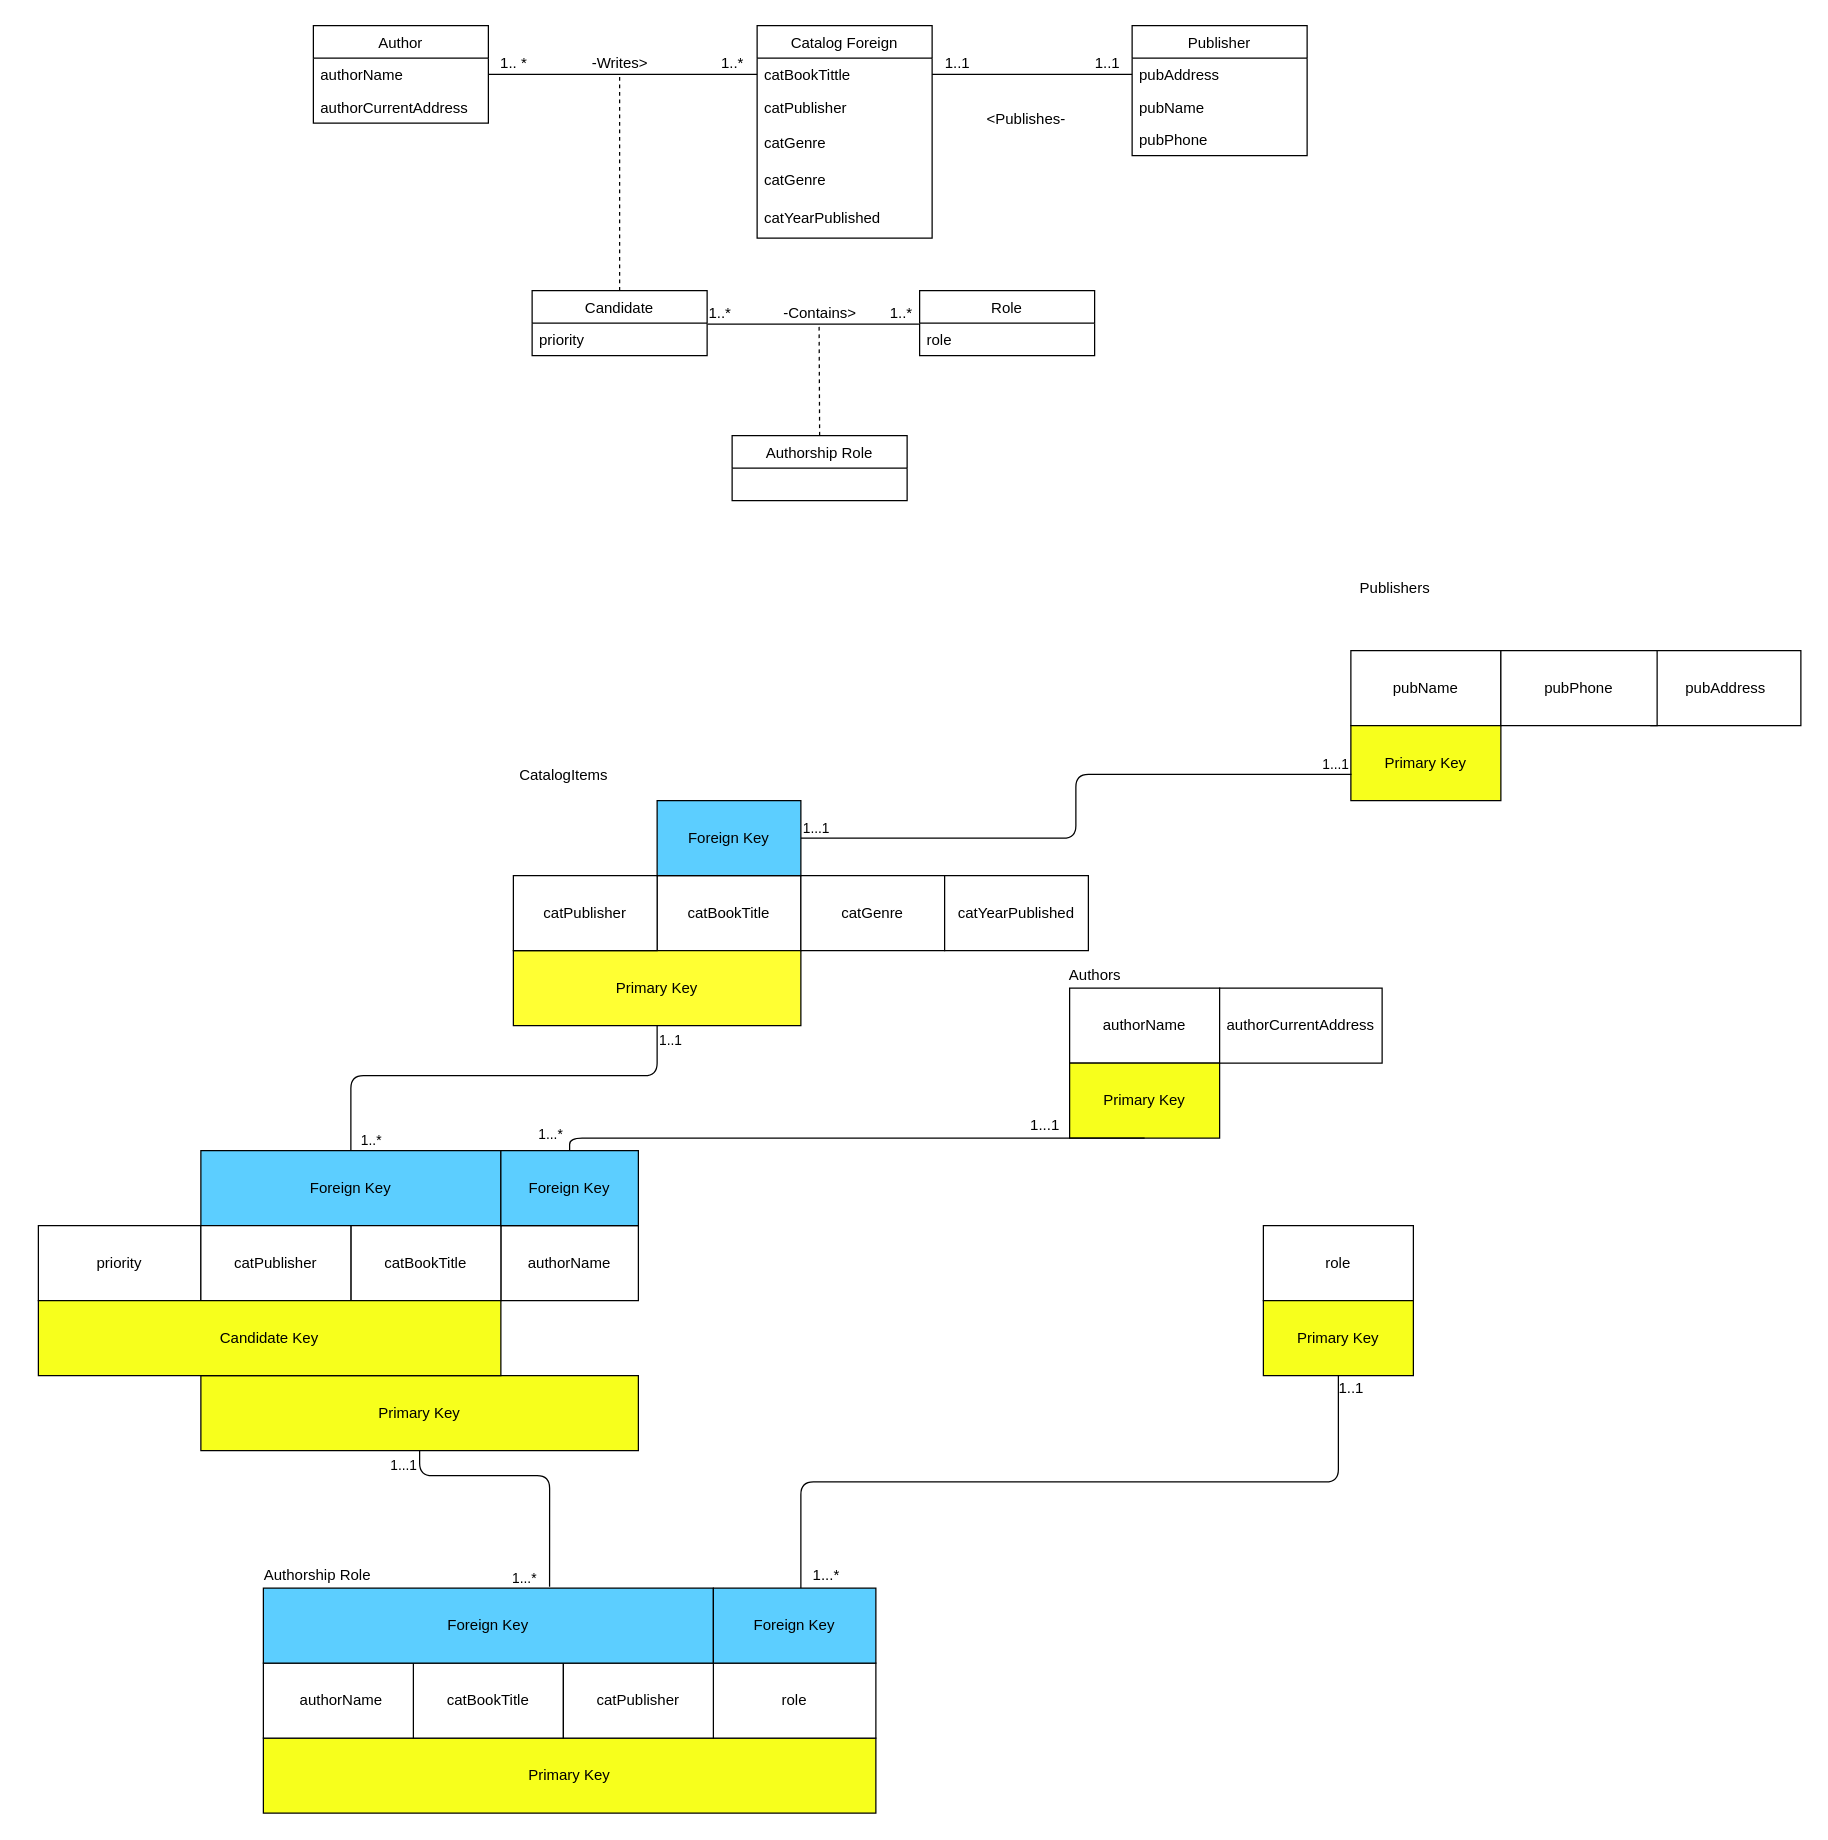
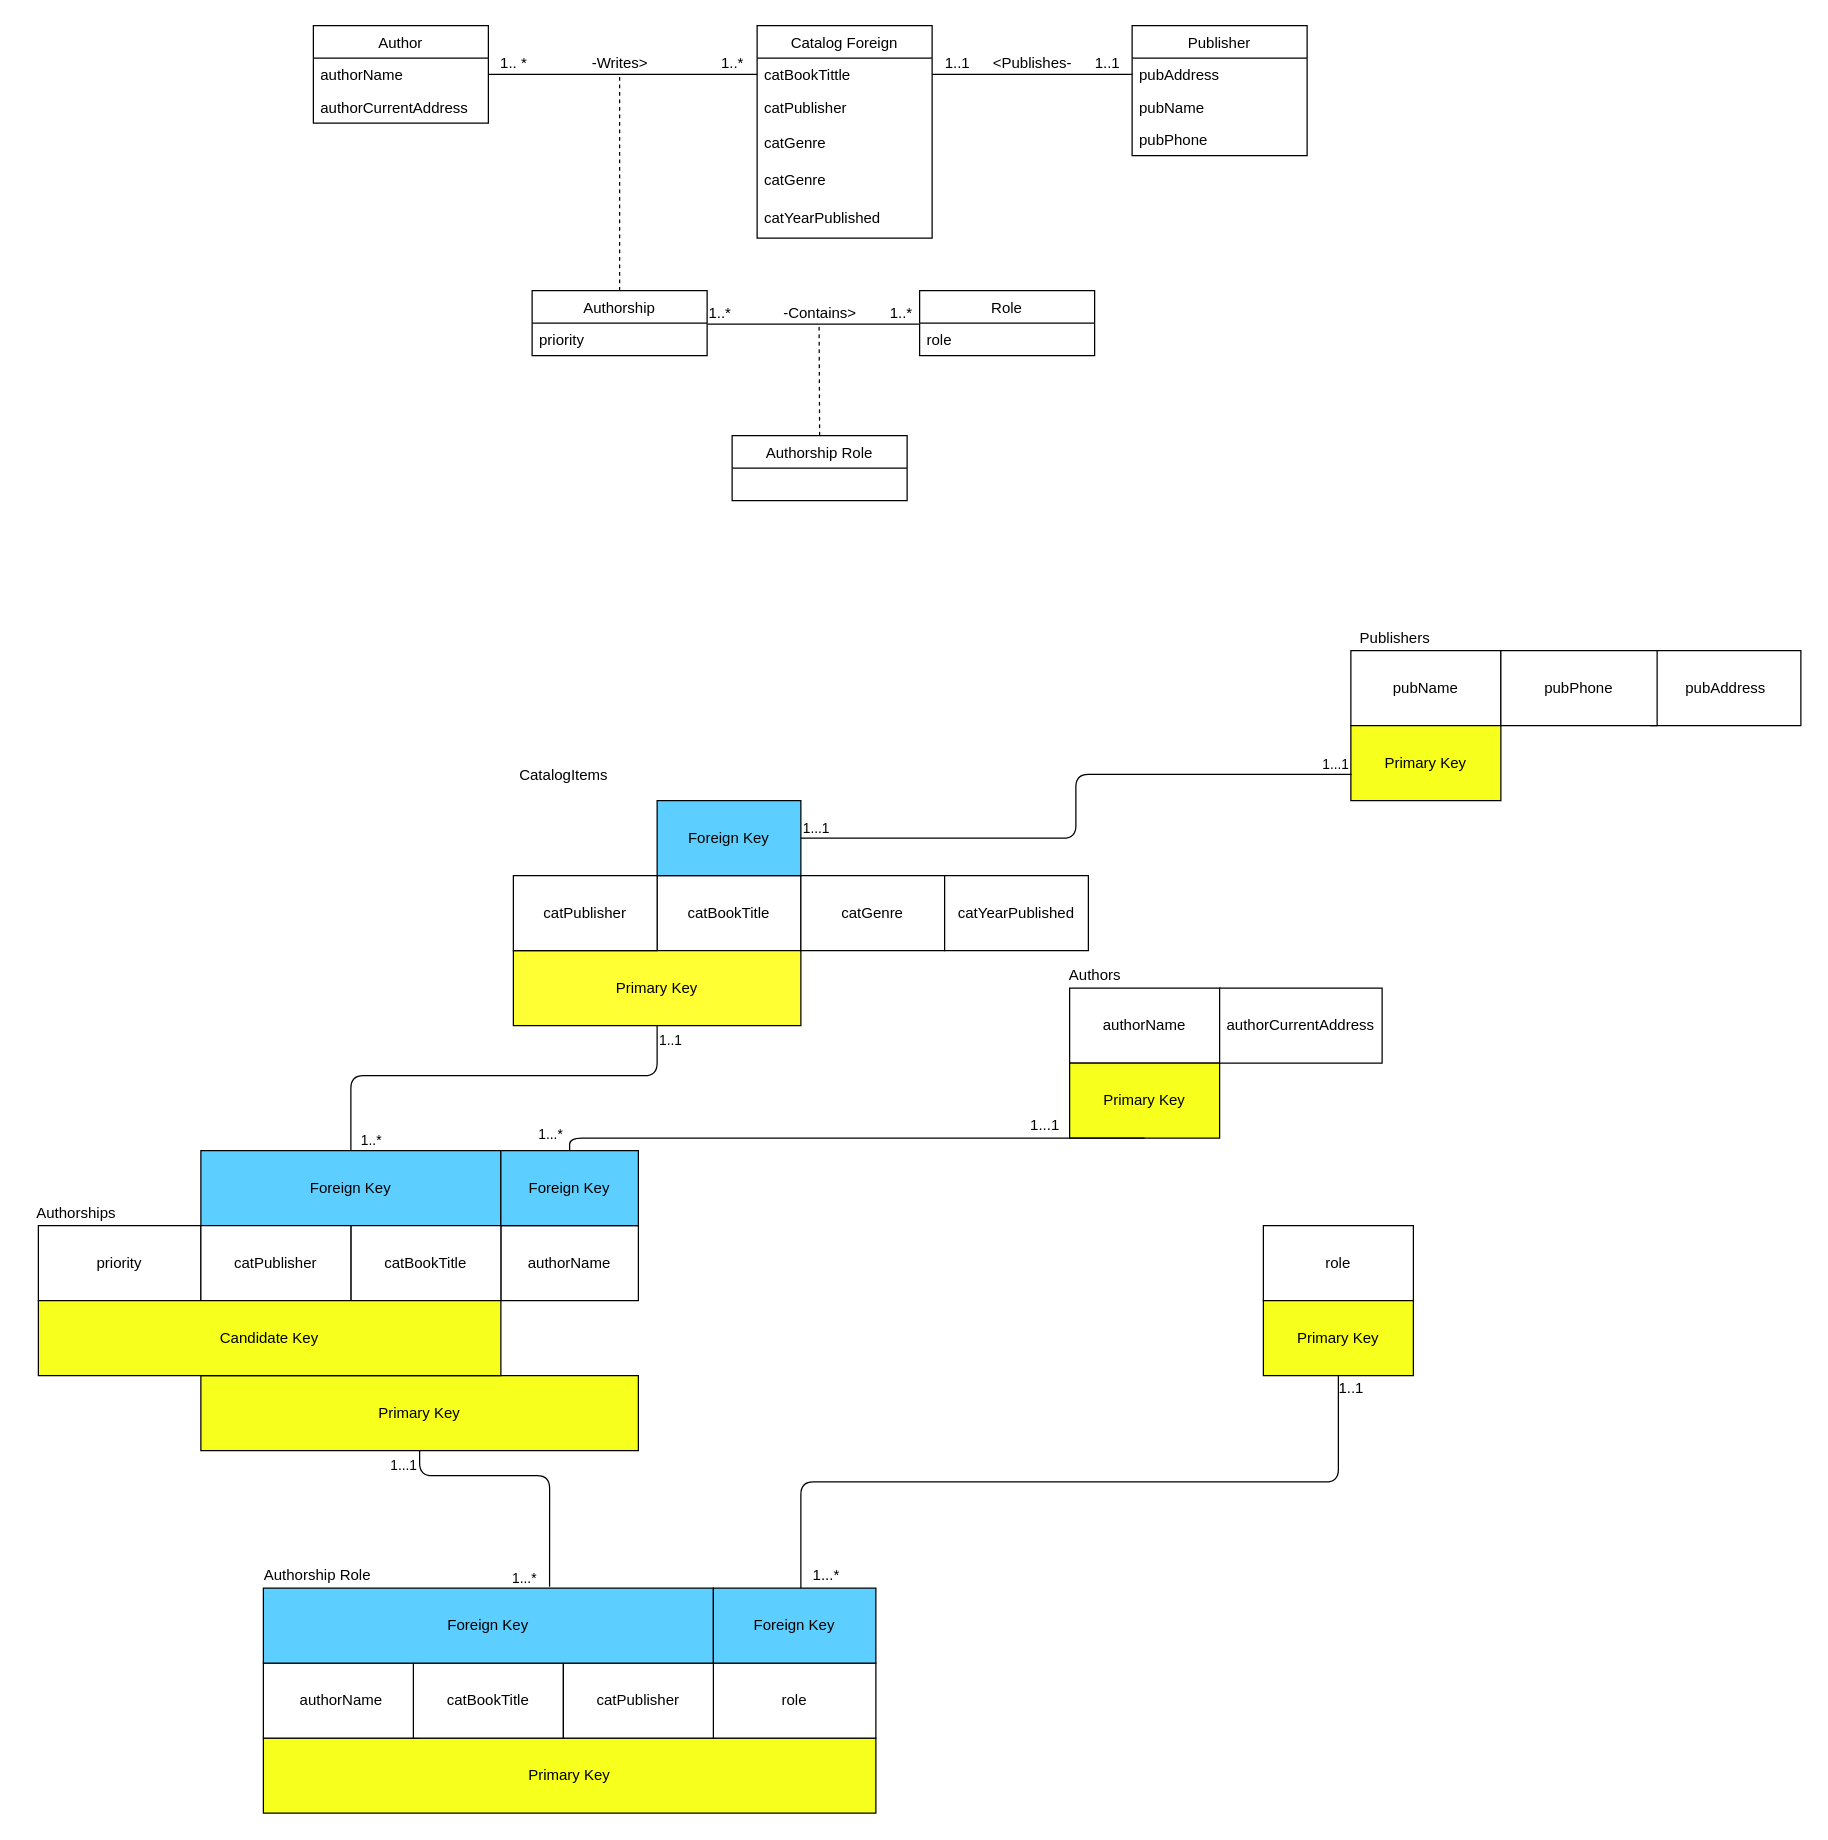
node "<Publishes-": moved (1026, 119) -> (1032, 63)
node "Candidate": label "Candidate" -> "Authorship"
node "Publishers": moved (1394, 588) -> (1394, 638)
node "Authorships": added
